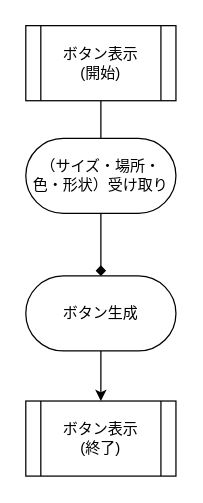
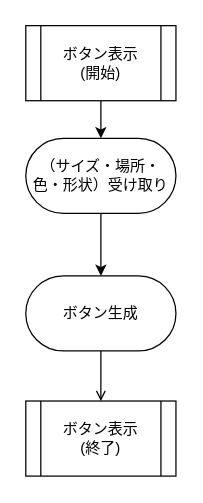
edge "ボタン表示 (開始)" -- "（サイズ・場所・色・形状）受け取り": arrowhead none -> classic
edge "（サイズ・場所・色・形状）受け取り" -> "ボタン生成": arrowhead diamond -> classic
edge "ボタン生成" -> "ボタン表示 (終了)": arrowhead classic -> open
